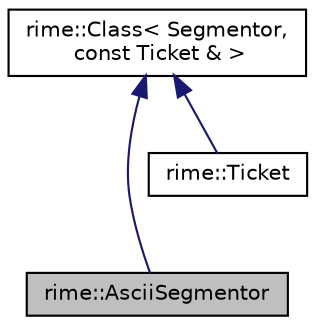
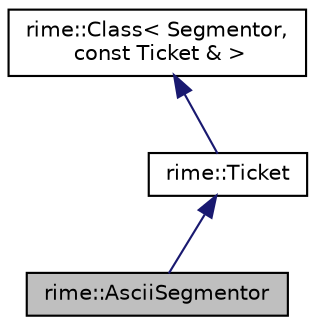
edge "rime::AsciiSegmentor" -> "rime::Class< Segmentor, const Ticket & >": now "rime::AsciiSegmentor" -> "rime::Ticket"
